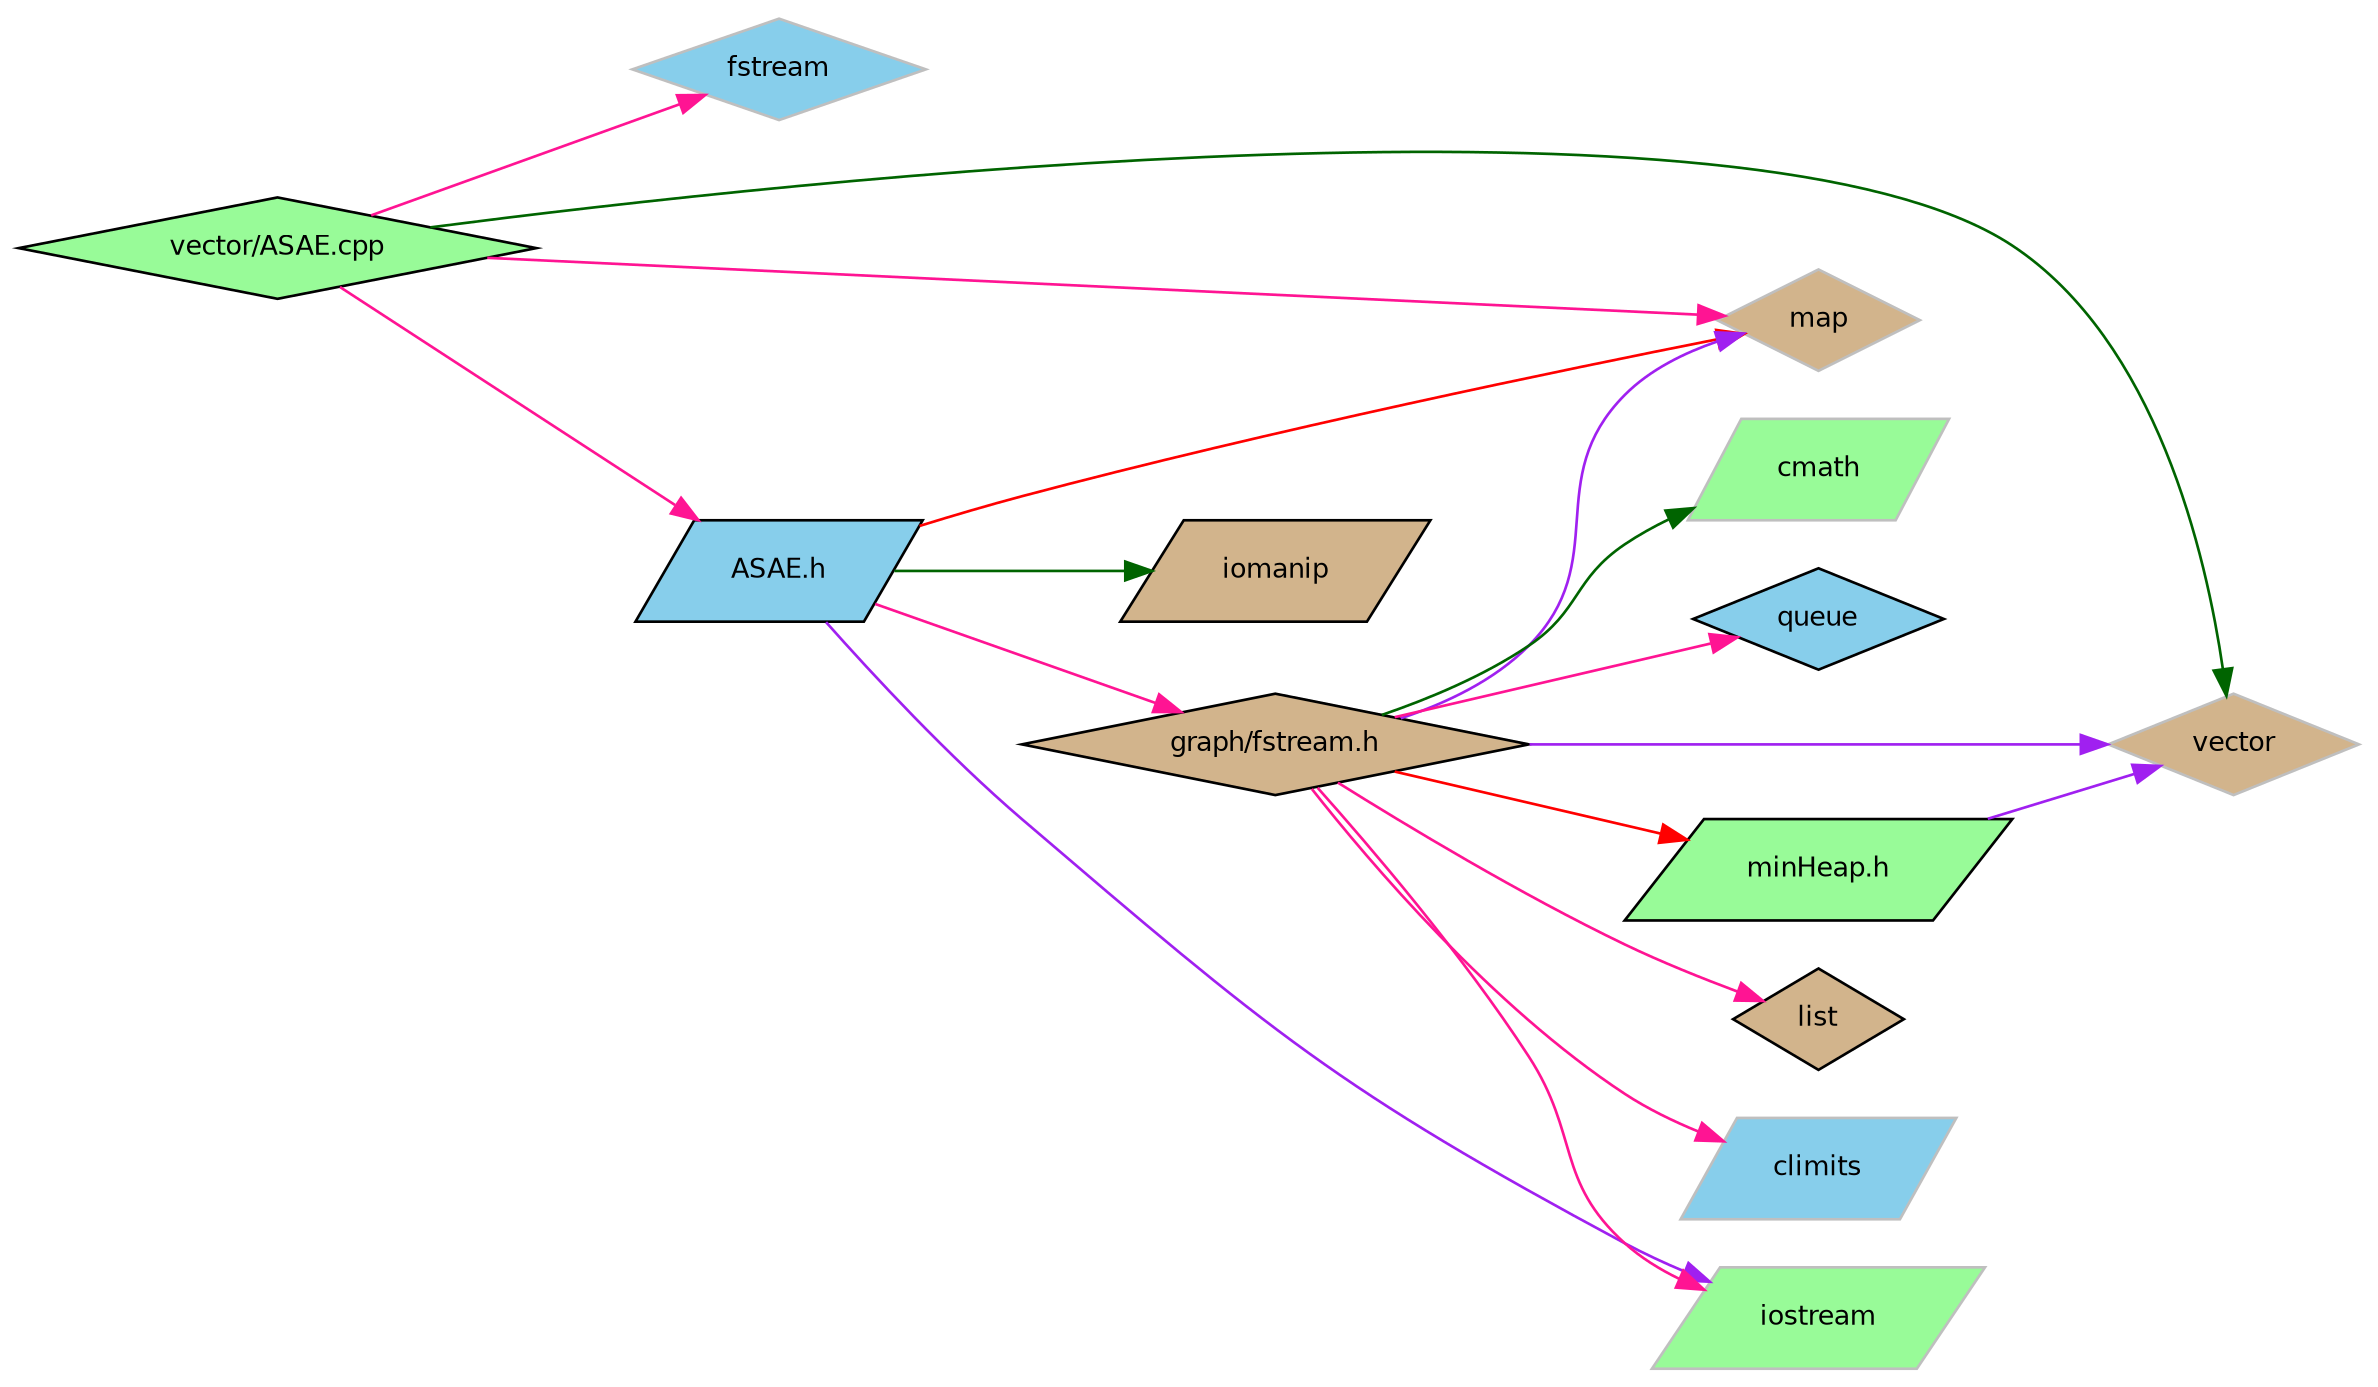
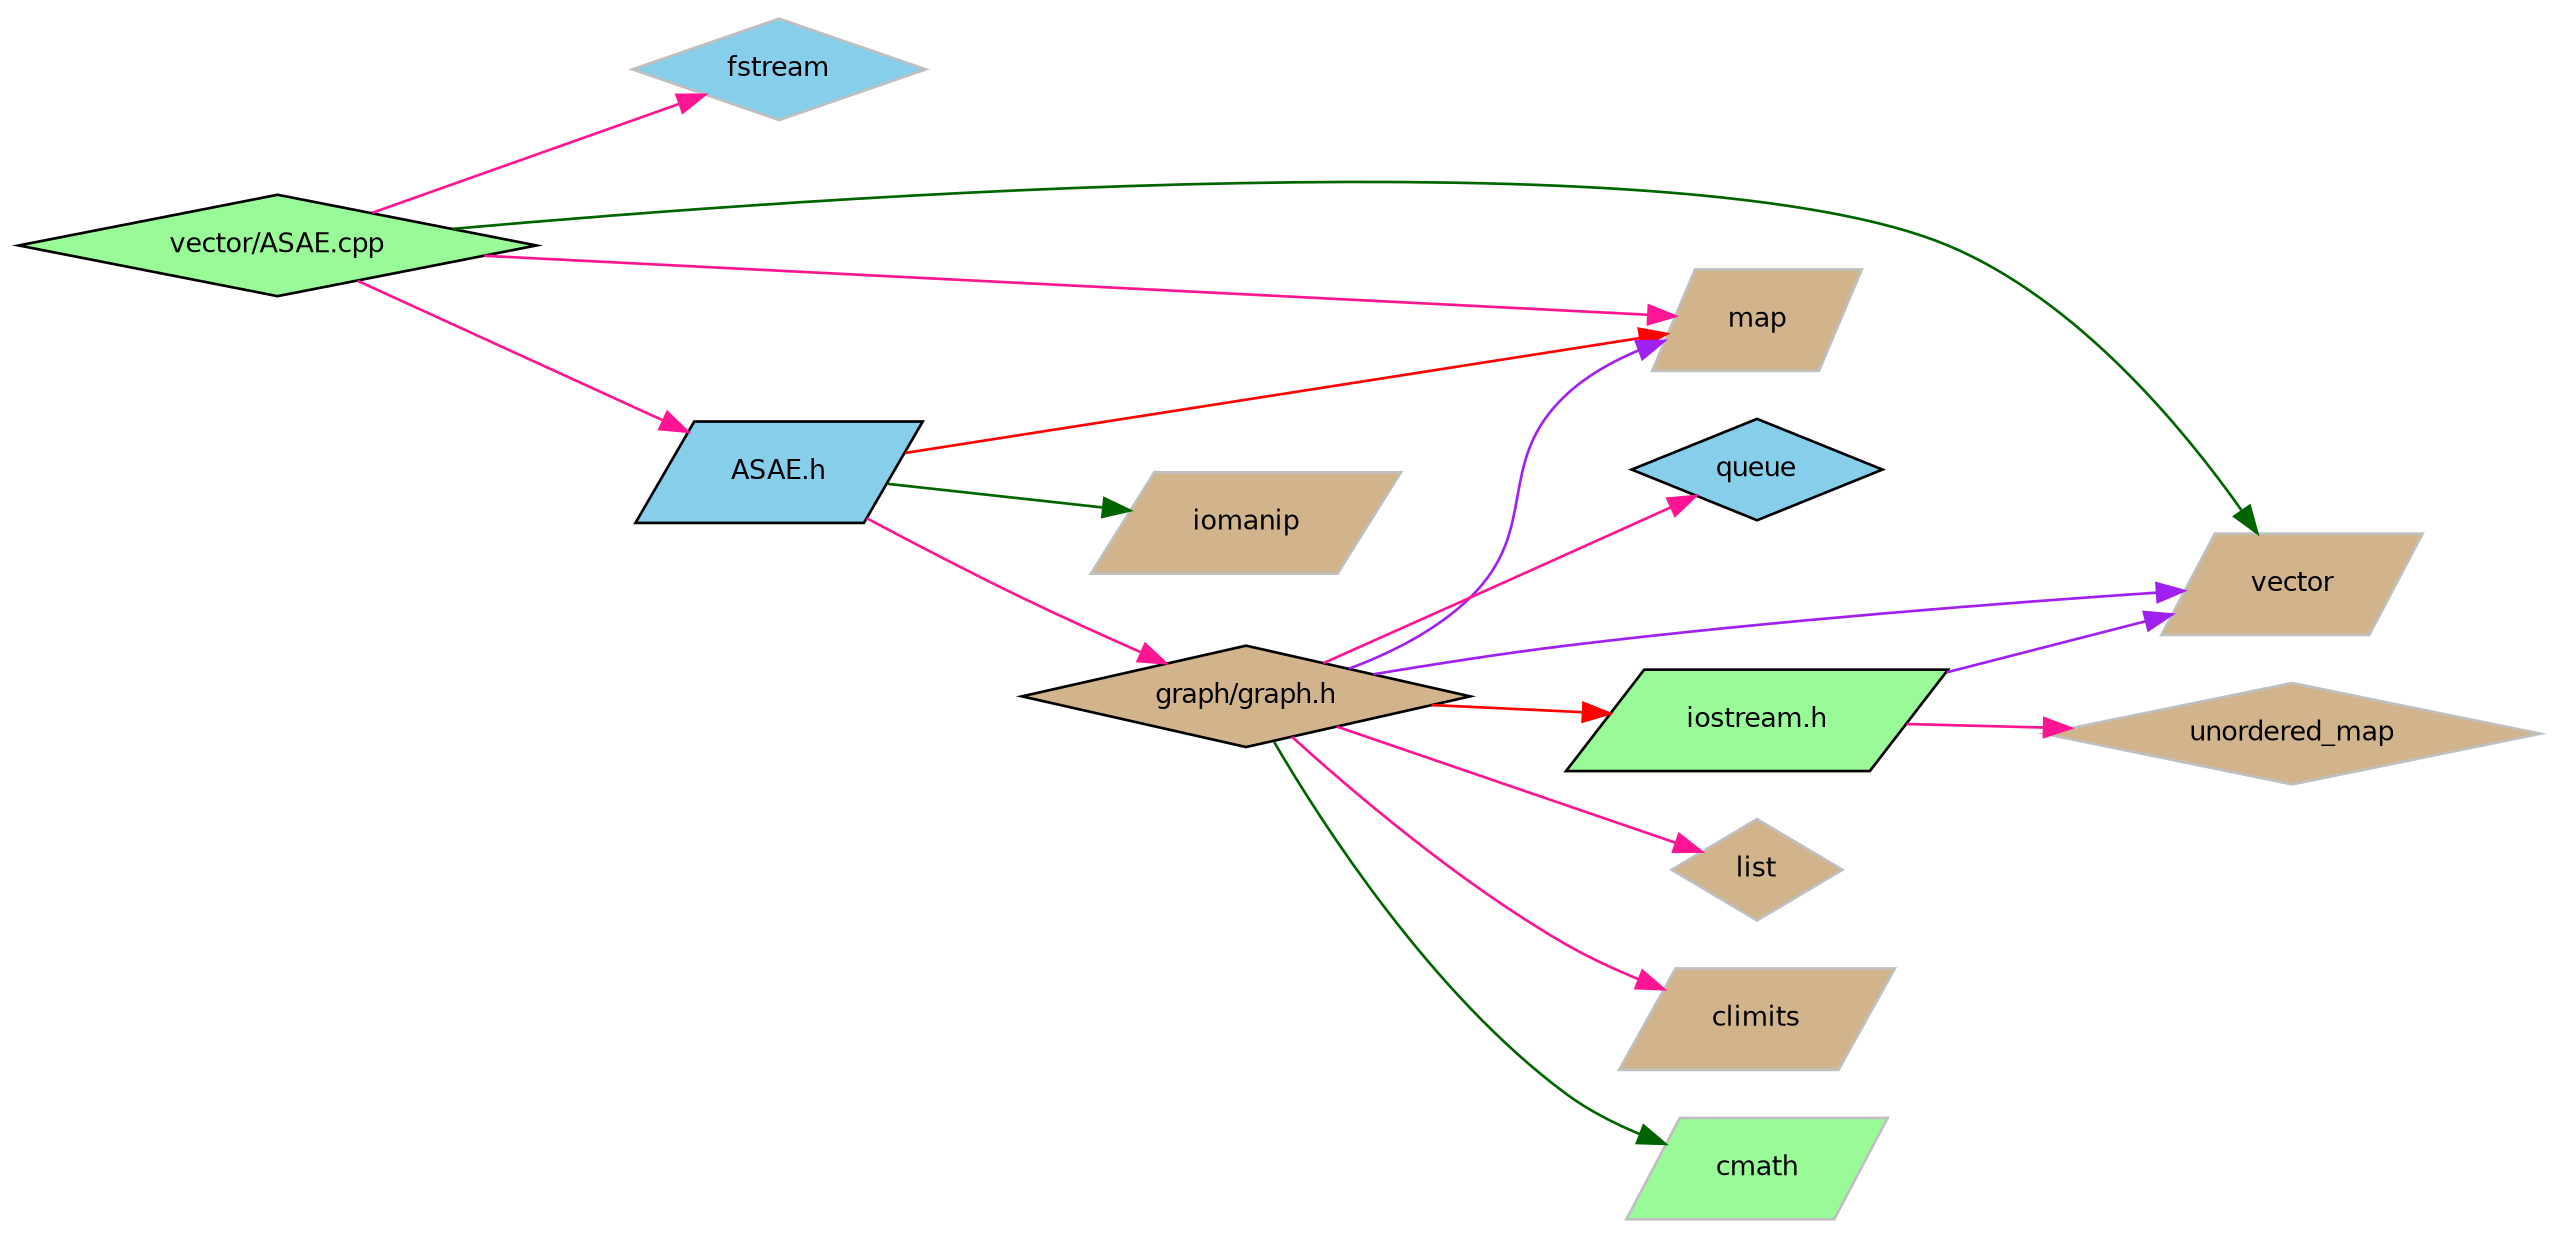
node "map": shape diamond -> parallelogram
node "iomanip": color black -> grey75
node "unordered_map": added
node "graph/fstream.h": label "graph/fstream.h" -> "graph/graph.h"
node "vector": shape diamond -> parallelogram
node "minHeap.h": label "minHeap.h" -> "iostream.h"
node "list": color black -> grey75
node "climits": fillcolor skyblue -> tan
node "iostream": removed
